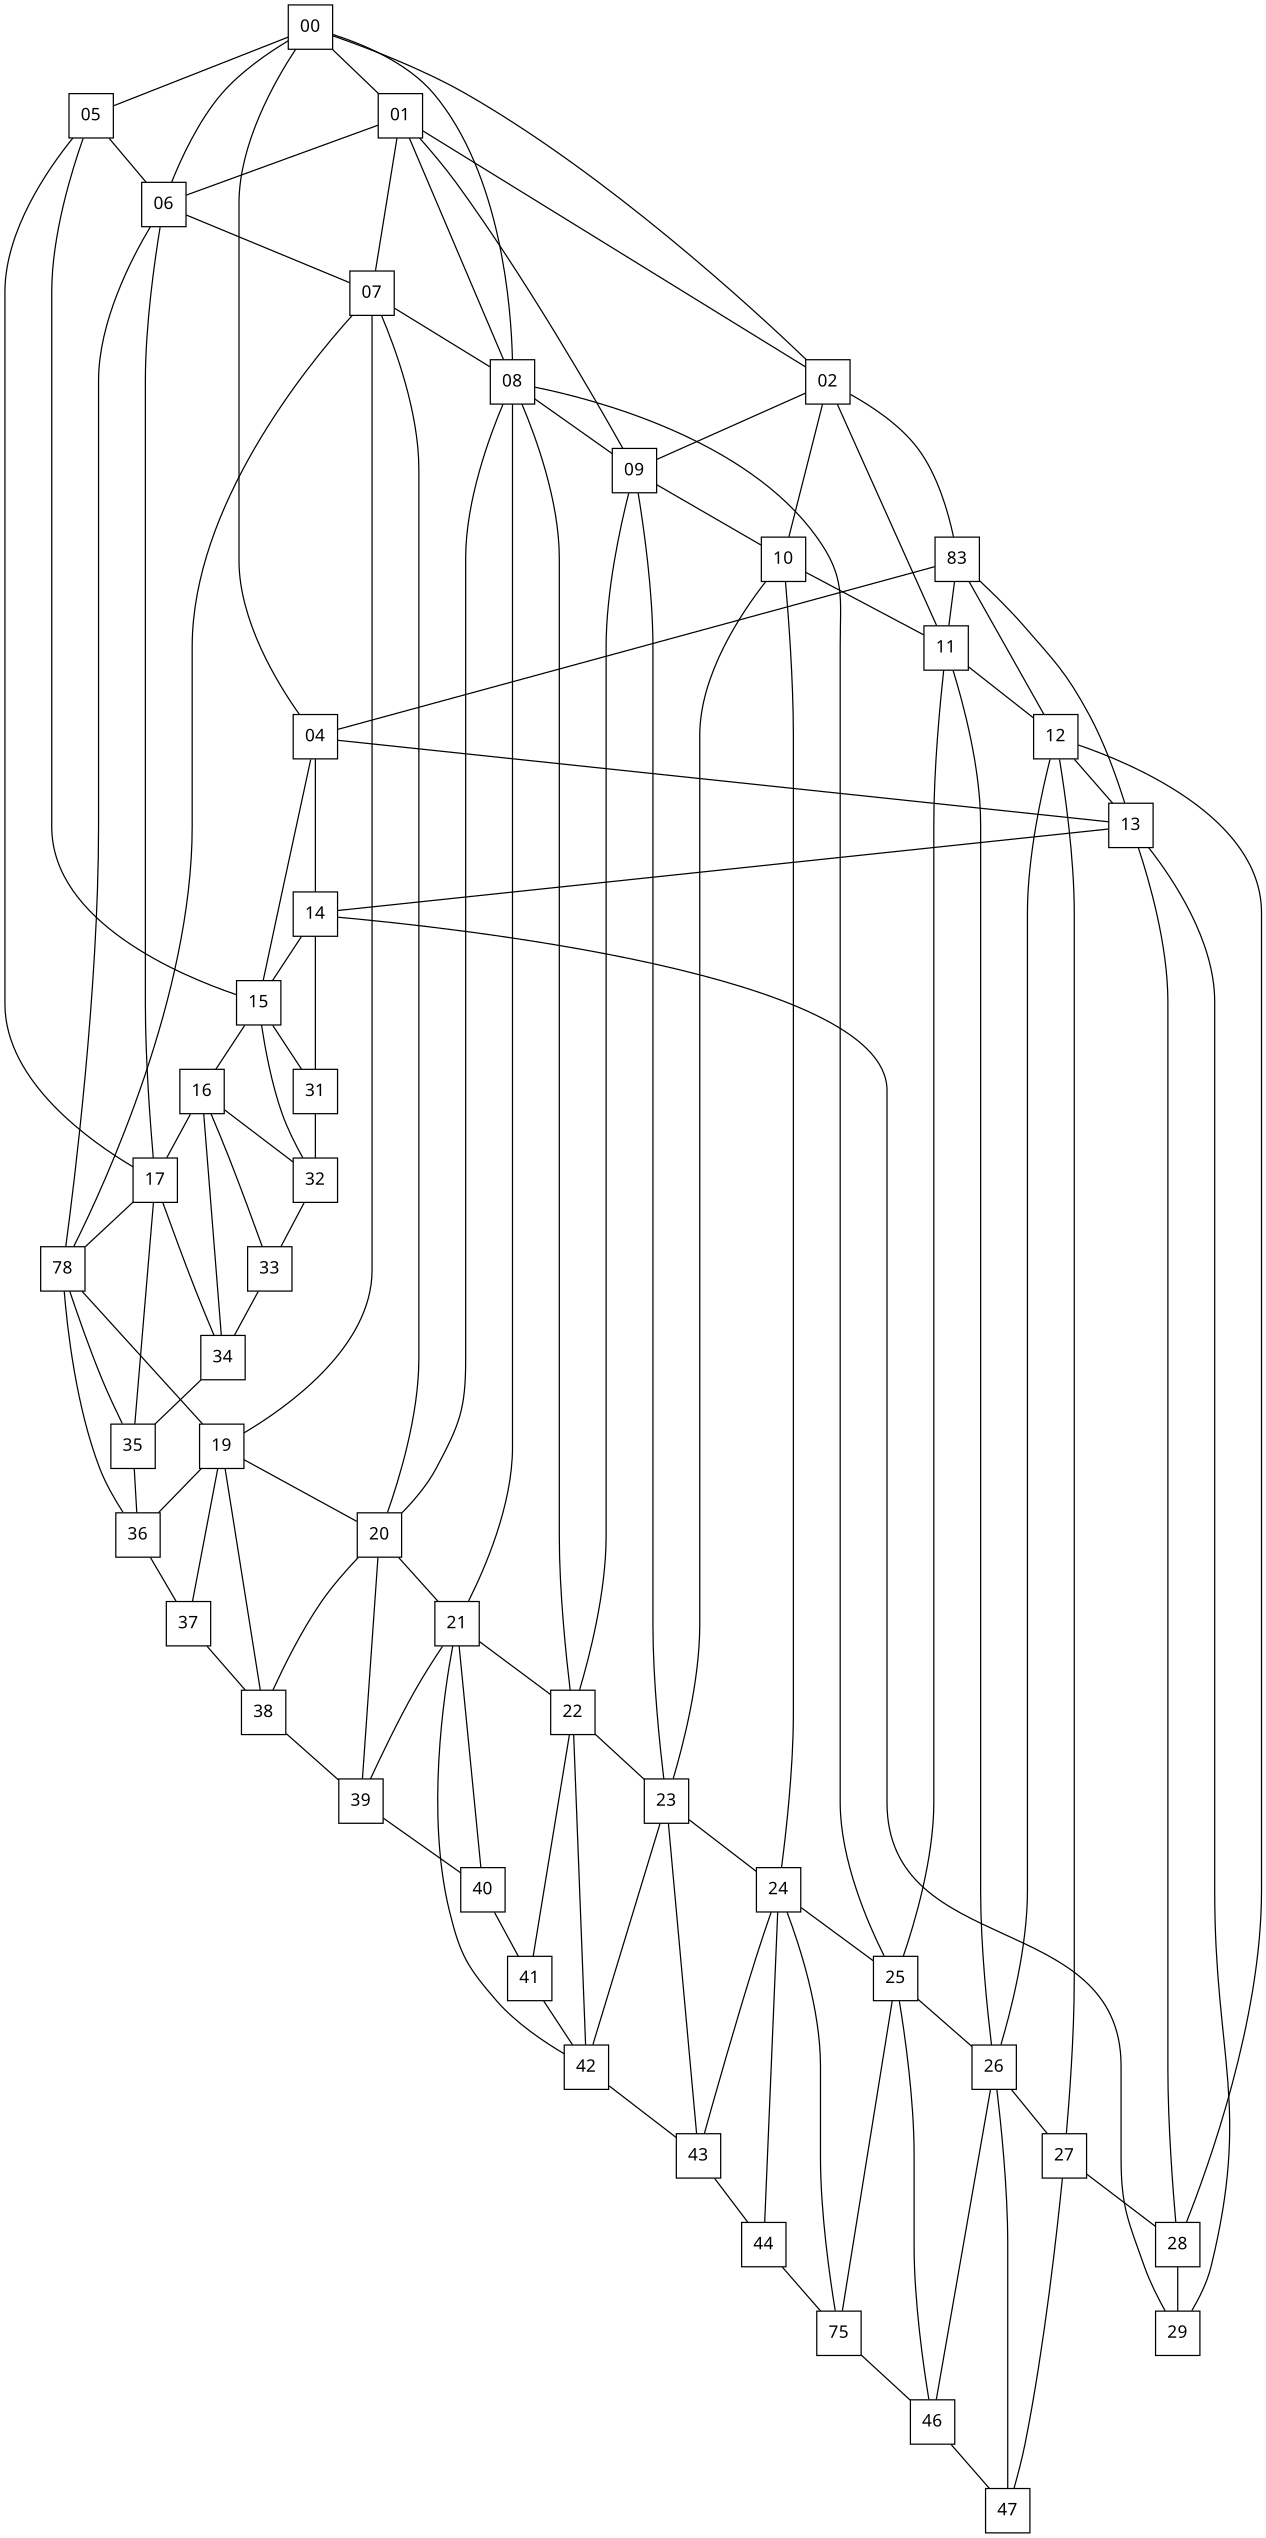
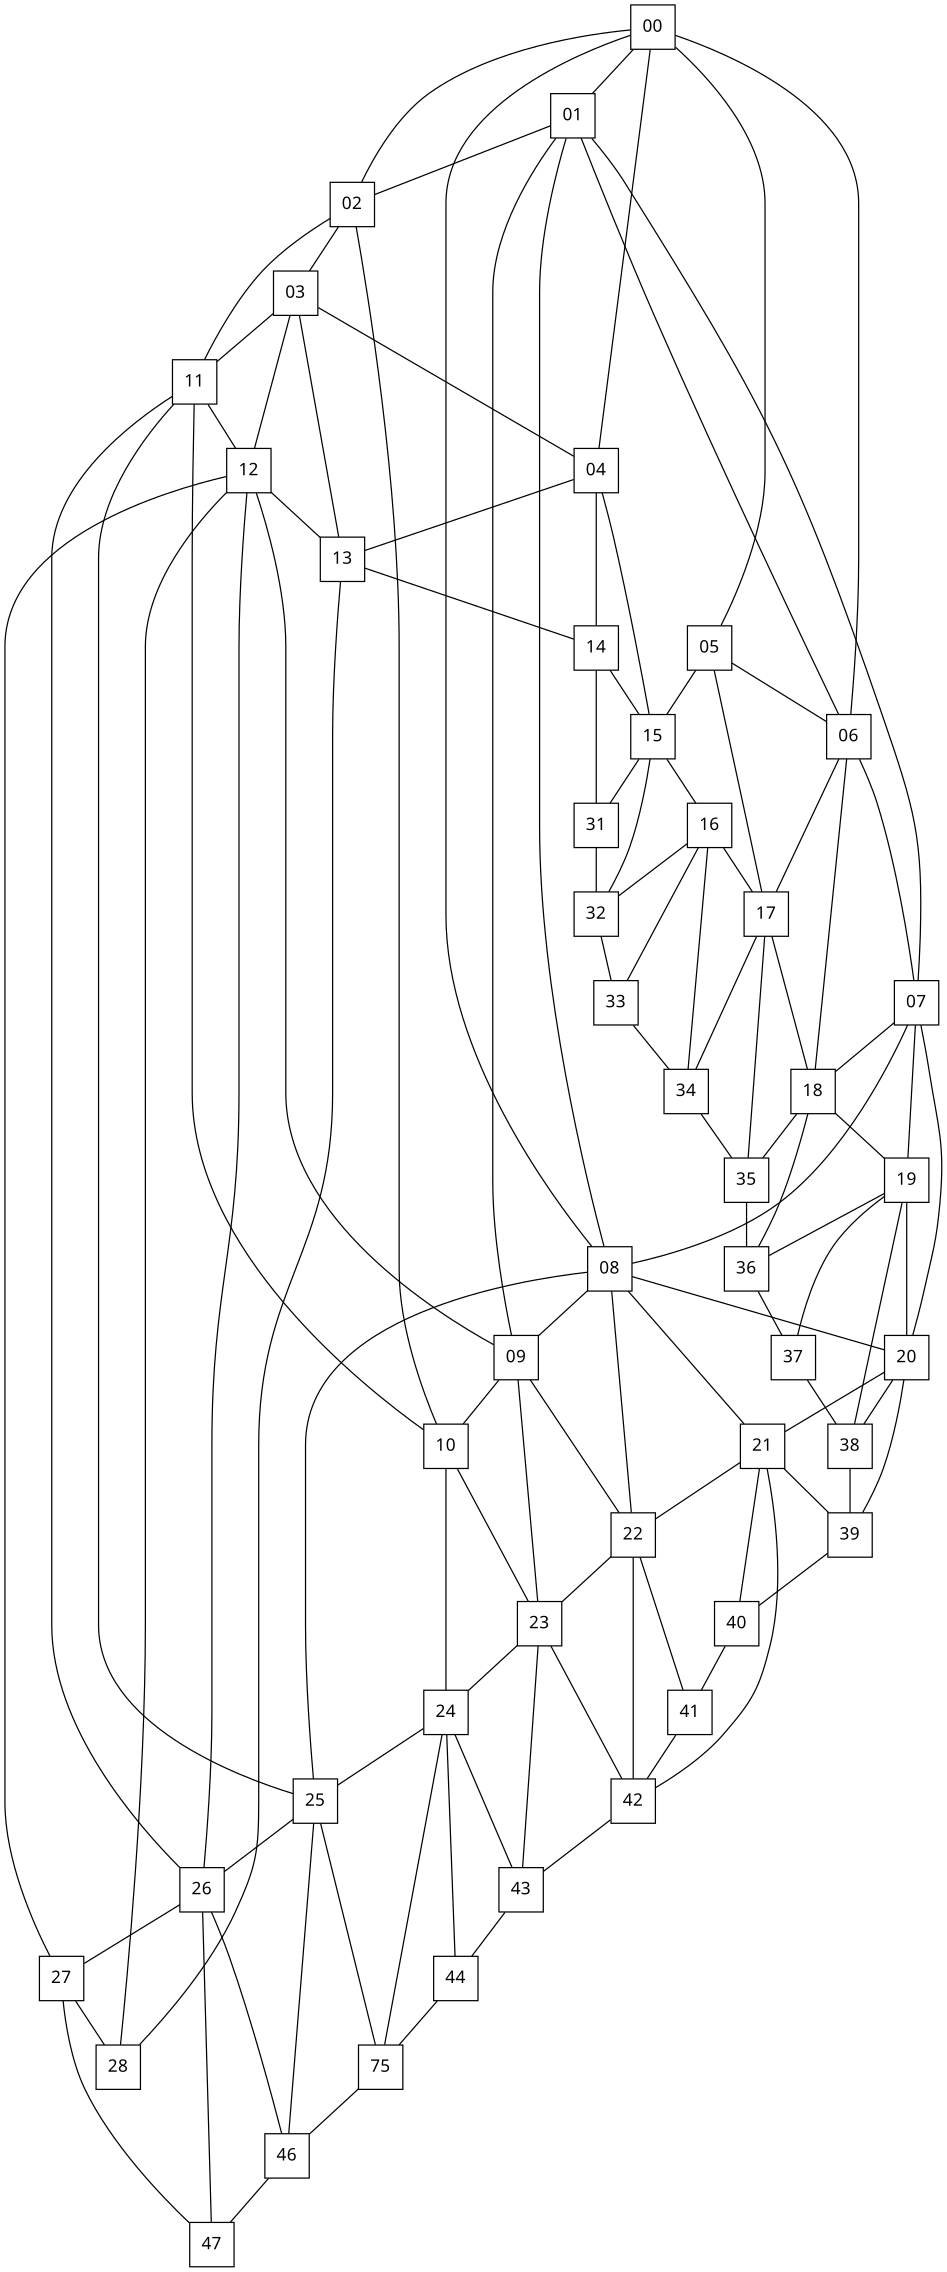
edge "02" -- "09": now "12" -- "09"
node "83": label "83" -> "03"
node "78": label "78" -> "18"
node "29": removed
